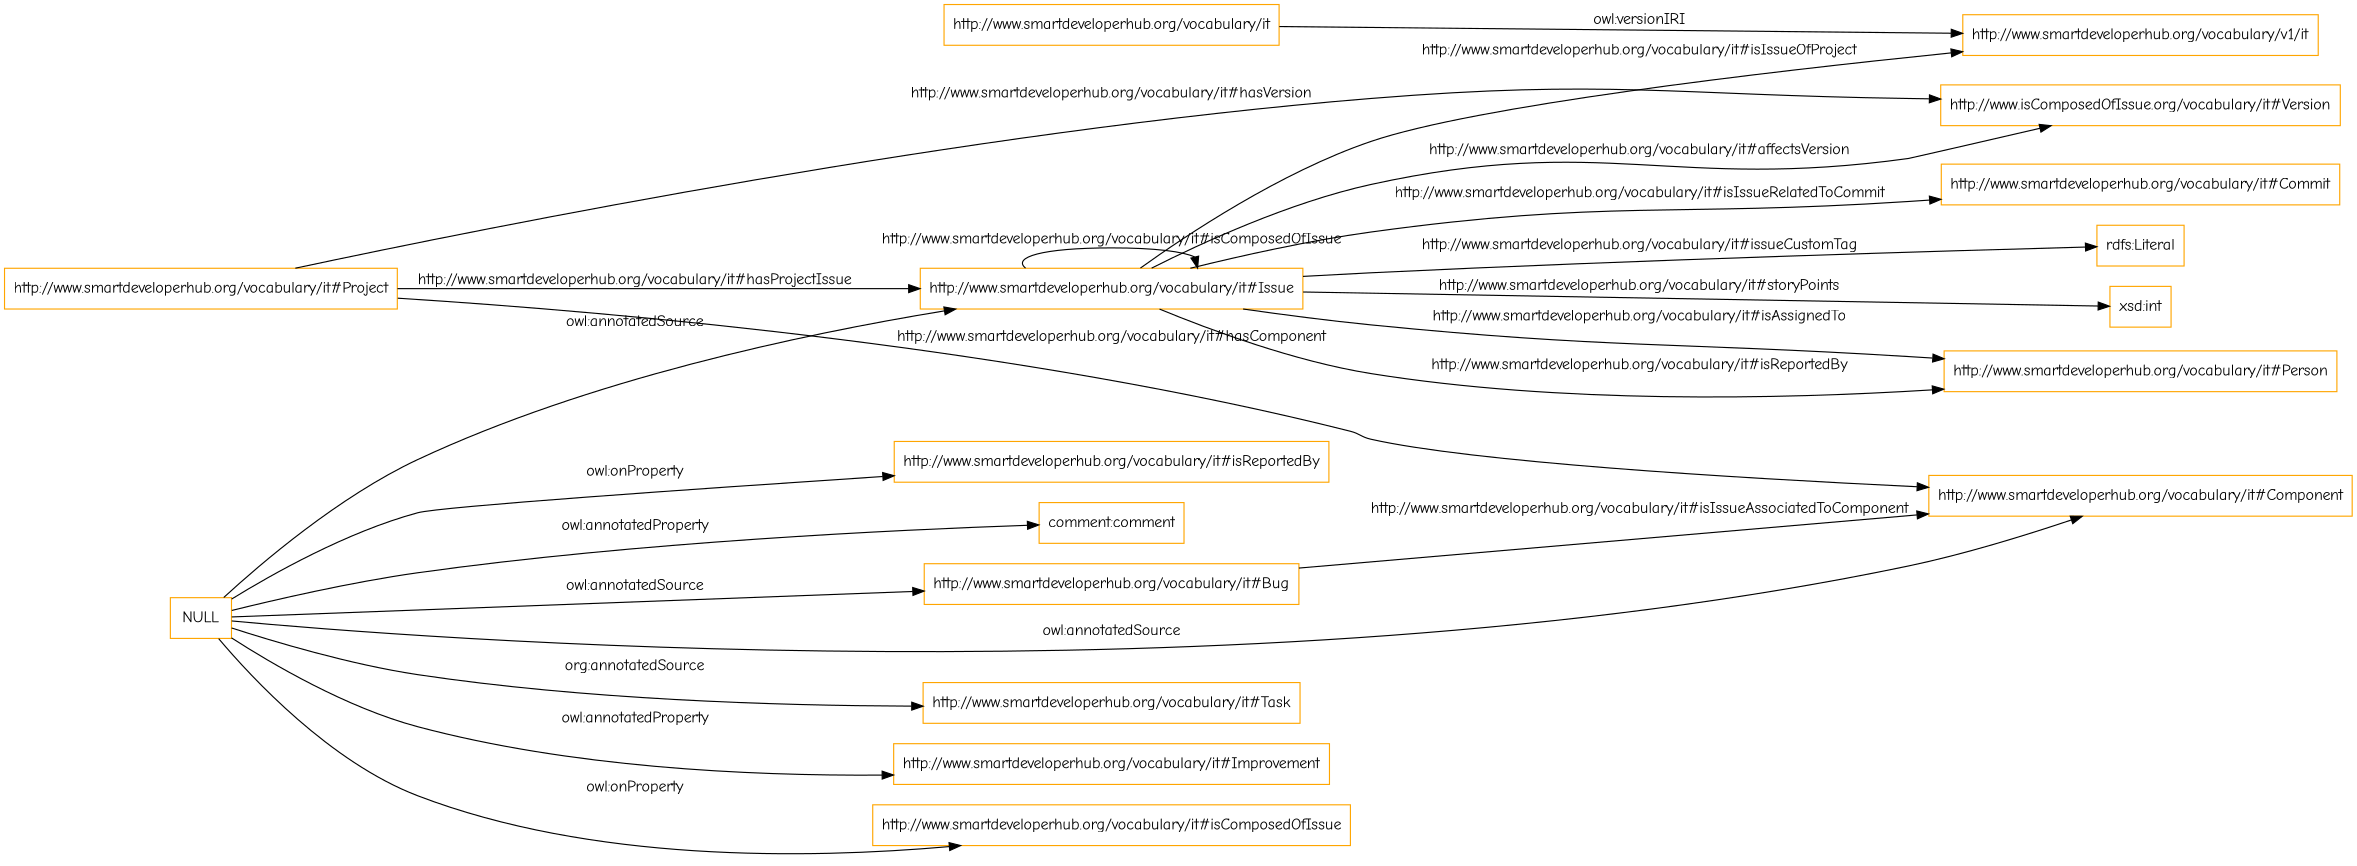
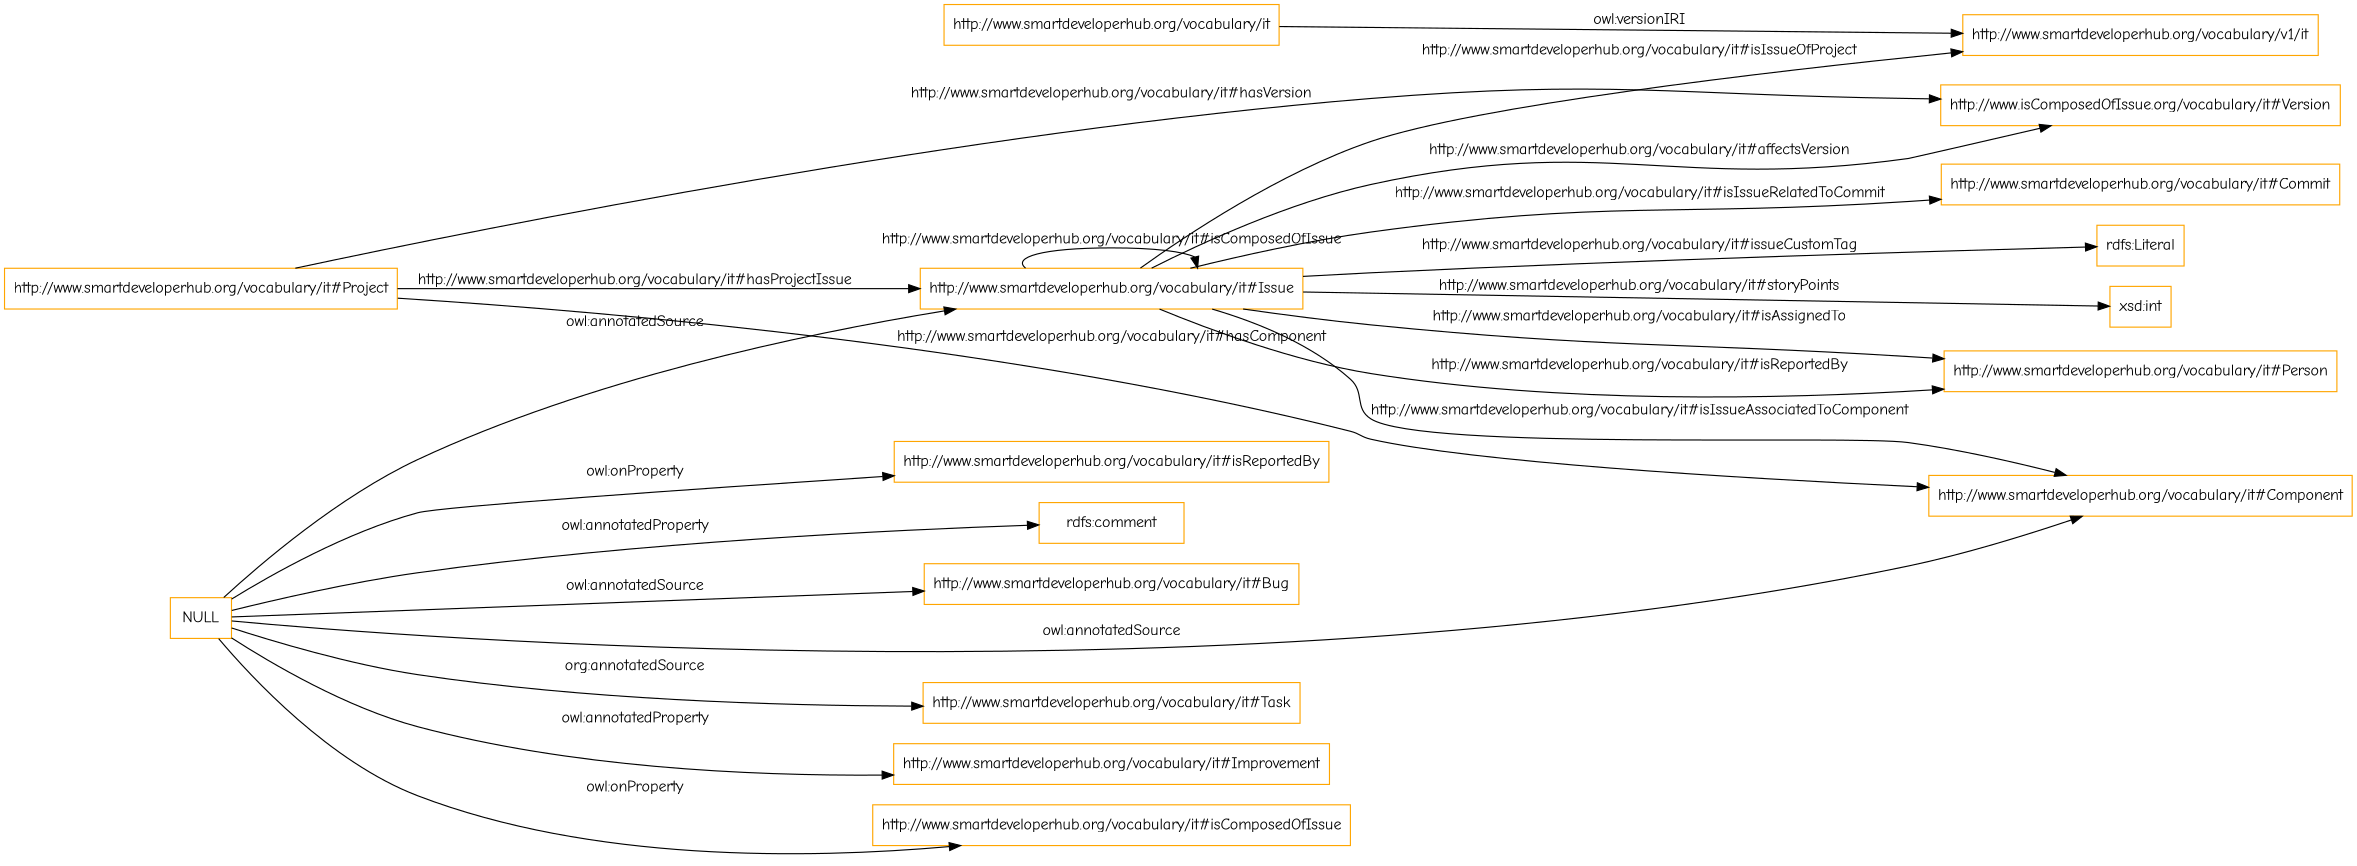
node "comment:comment": label "comment:comment" -> "rdfs:comment"
edge "http://www.smartdeveloperhub.org/vocabulary/it#Bug" -> "http://www.smartdeveloperhub.org/vocabulary/it#Component": now "http://www.smartdeveloperhub.org/vocabulary/it#Issue" -> "http://www.smartdeveloperhub.org/vocabulary/it#Component"
